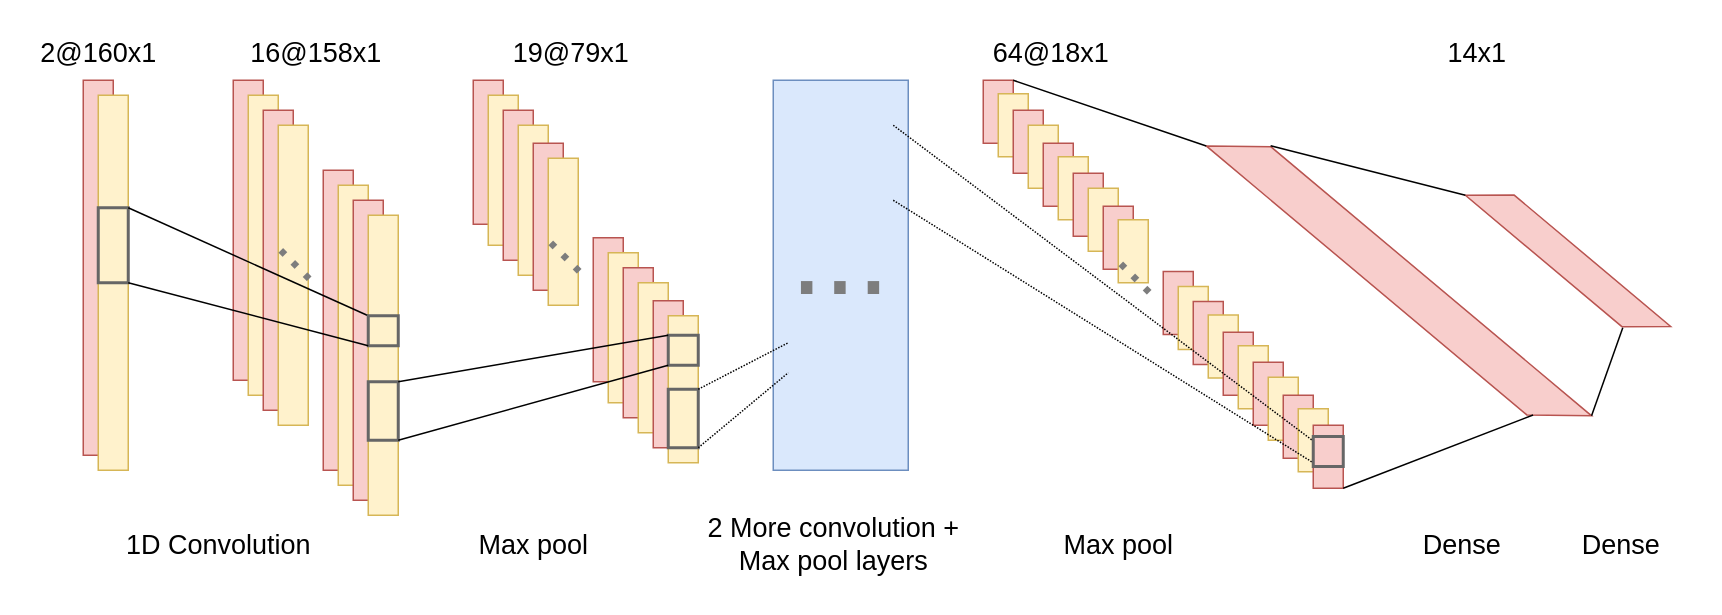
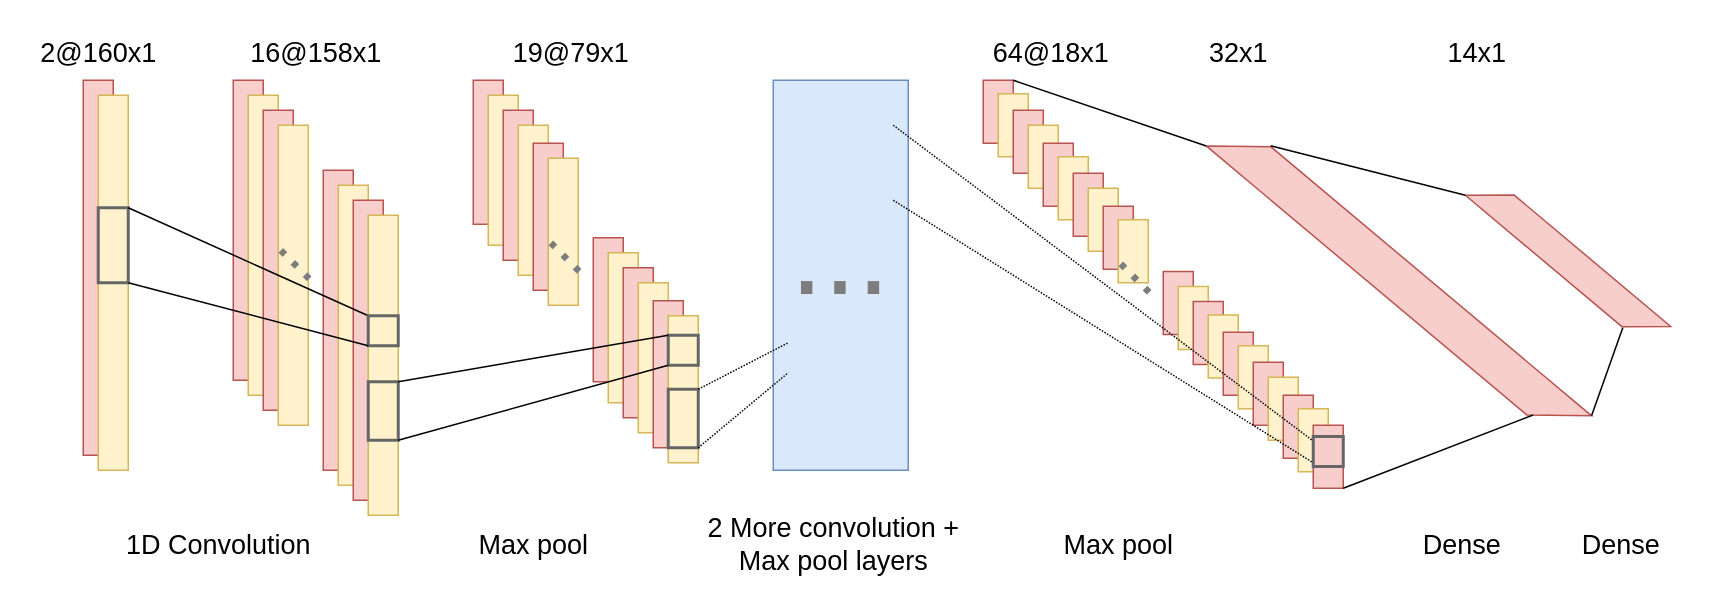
node "32x1": added
